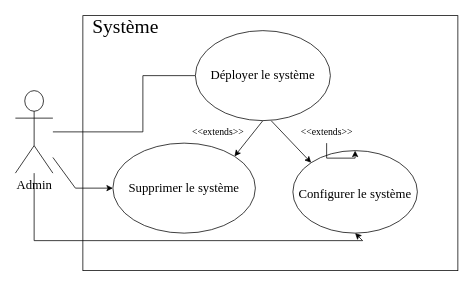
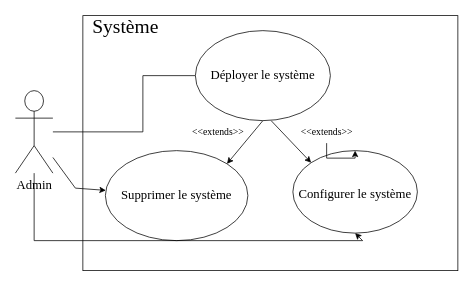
node "Supprimer le système": moved (184, 188) -> (177, 195)
